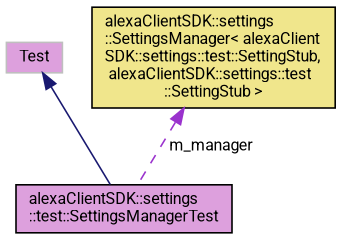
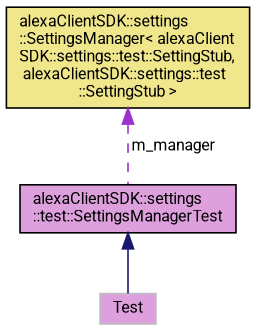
edge "alexaClientSDK::settings ::test::SettingsManagerTest" -> "Test": reversed
